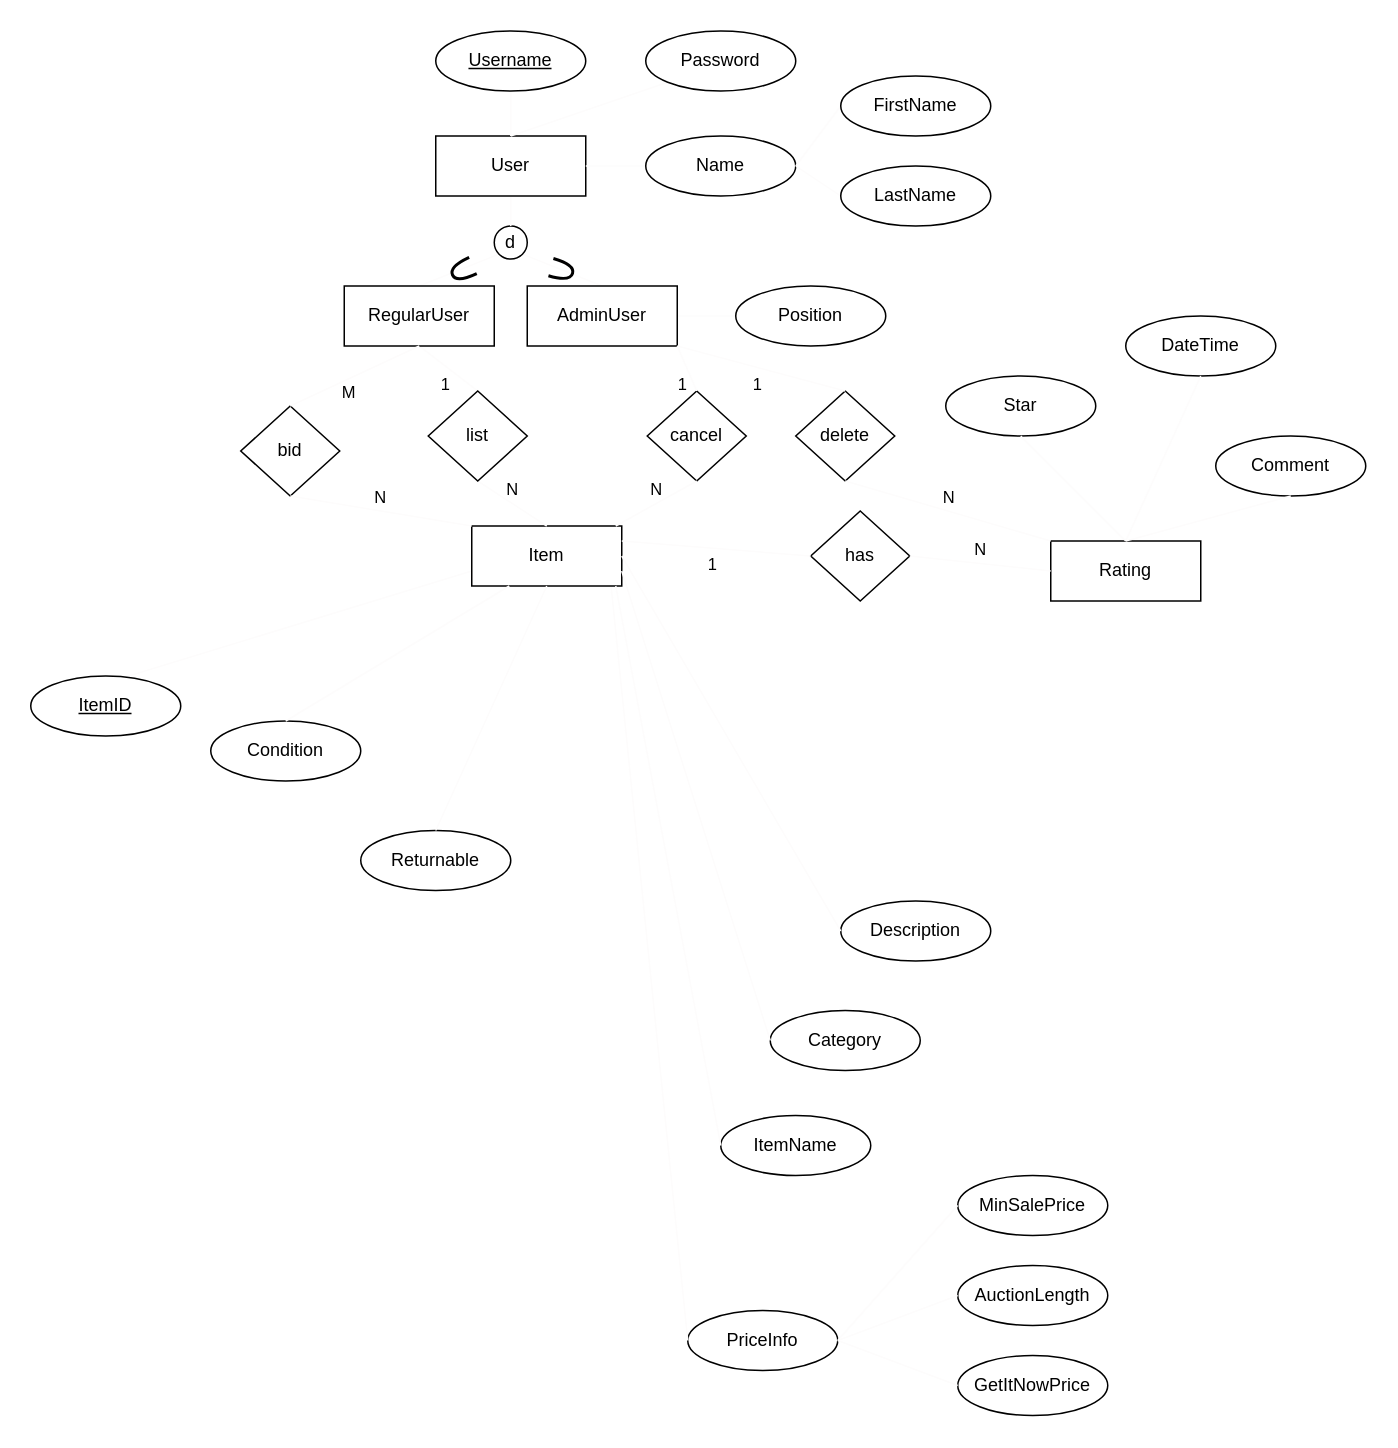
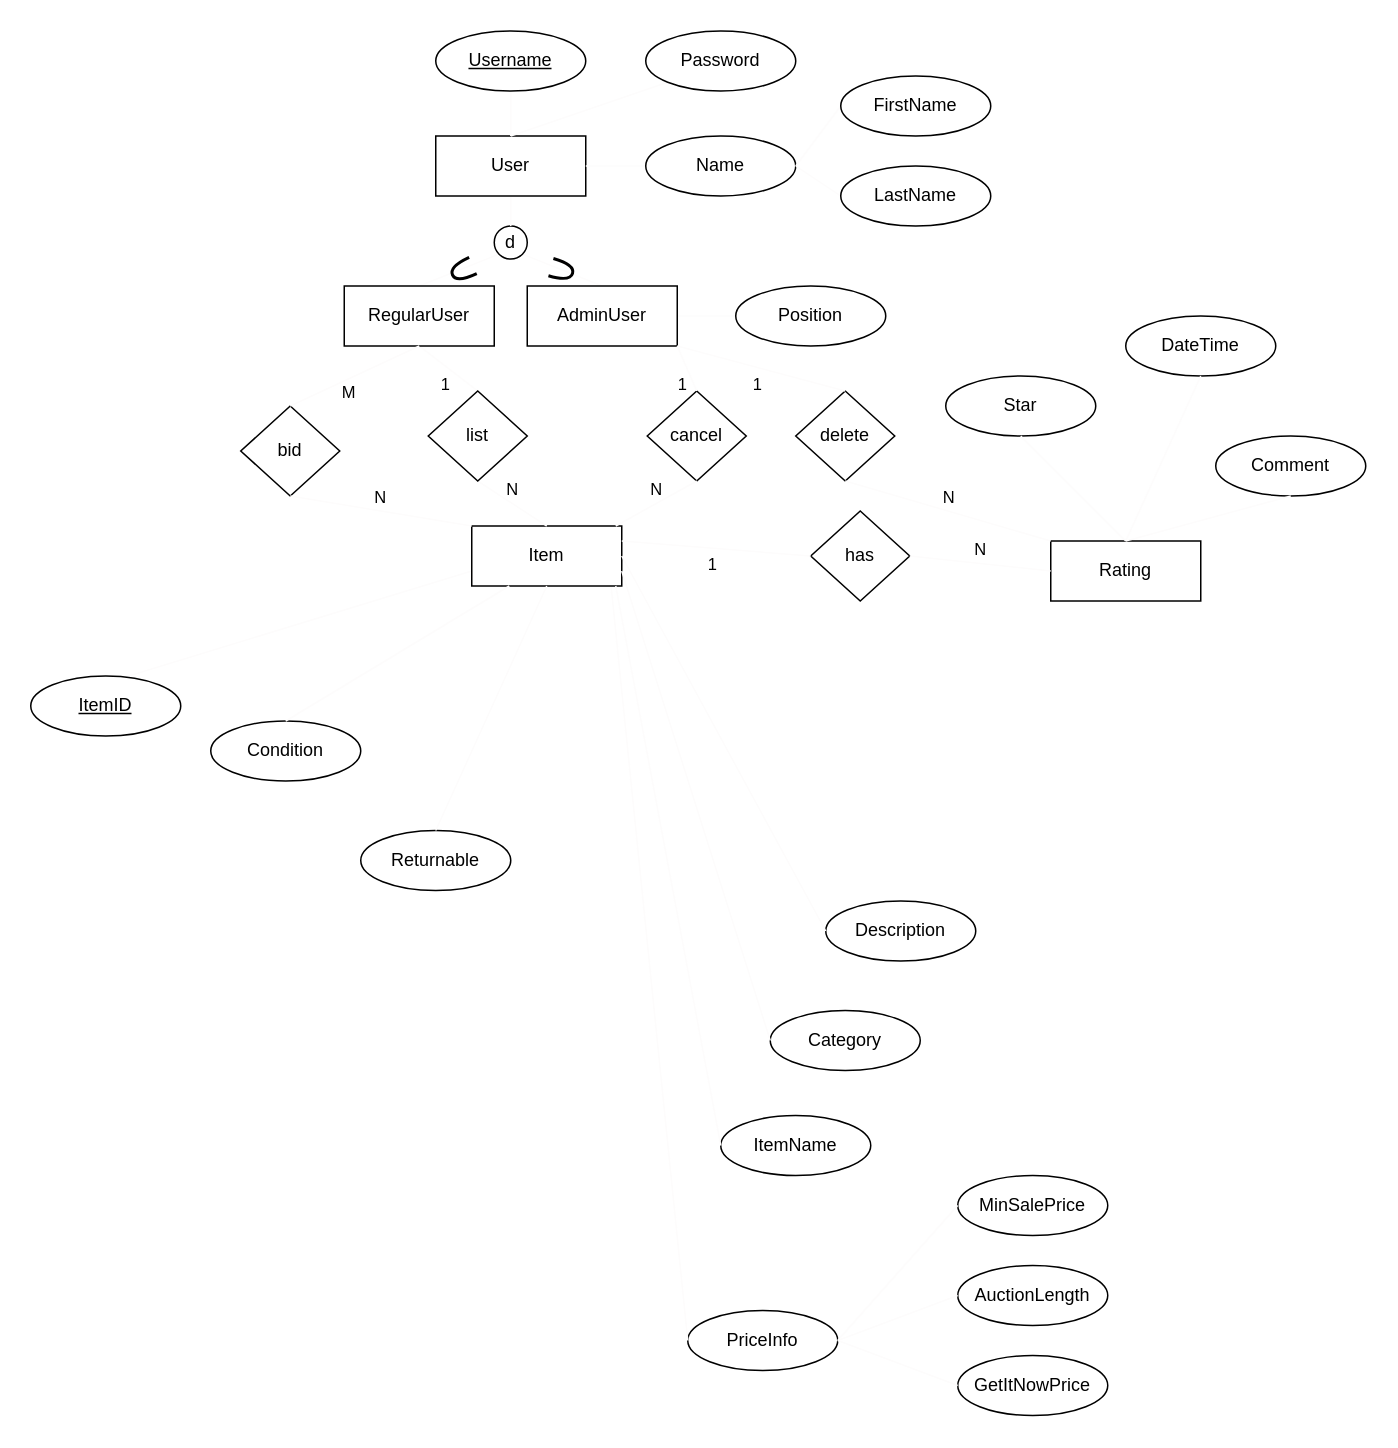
node "Description": moved (916, 931) -> (901, 931)
